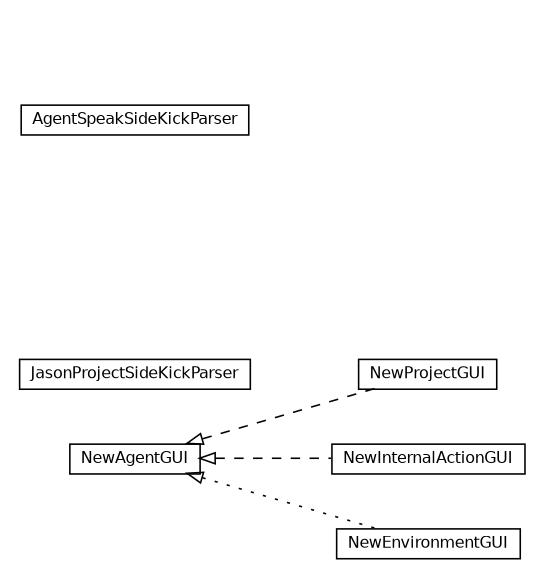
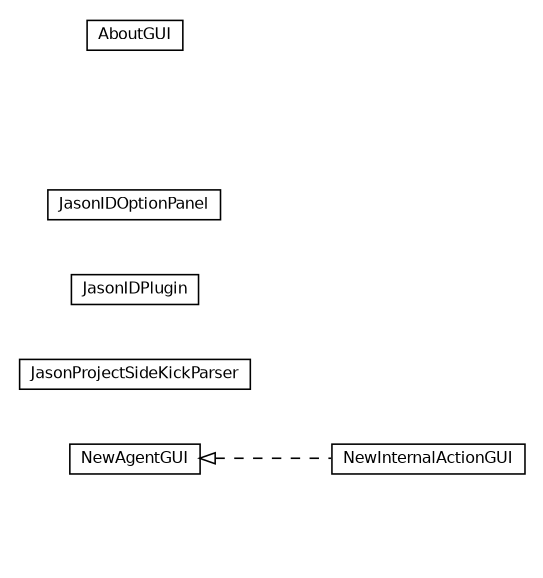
node "AboutGUI": added
node "AgentSpeakSideKickParser": removed
node "JasonIDOptionPanel": added
node "JasonIDPlugin": added
node "NewProjectGUI": removed
node "NewEnvironmentGUI": removed
